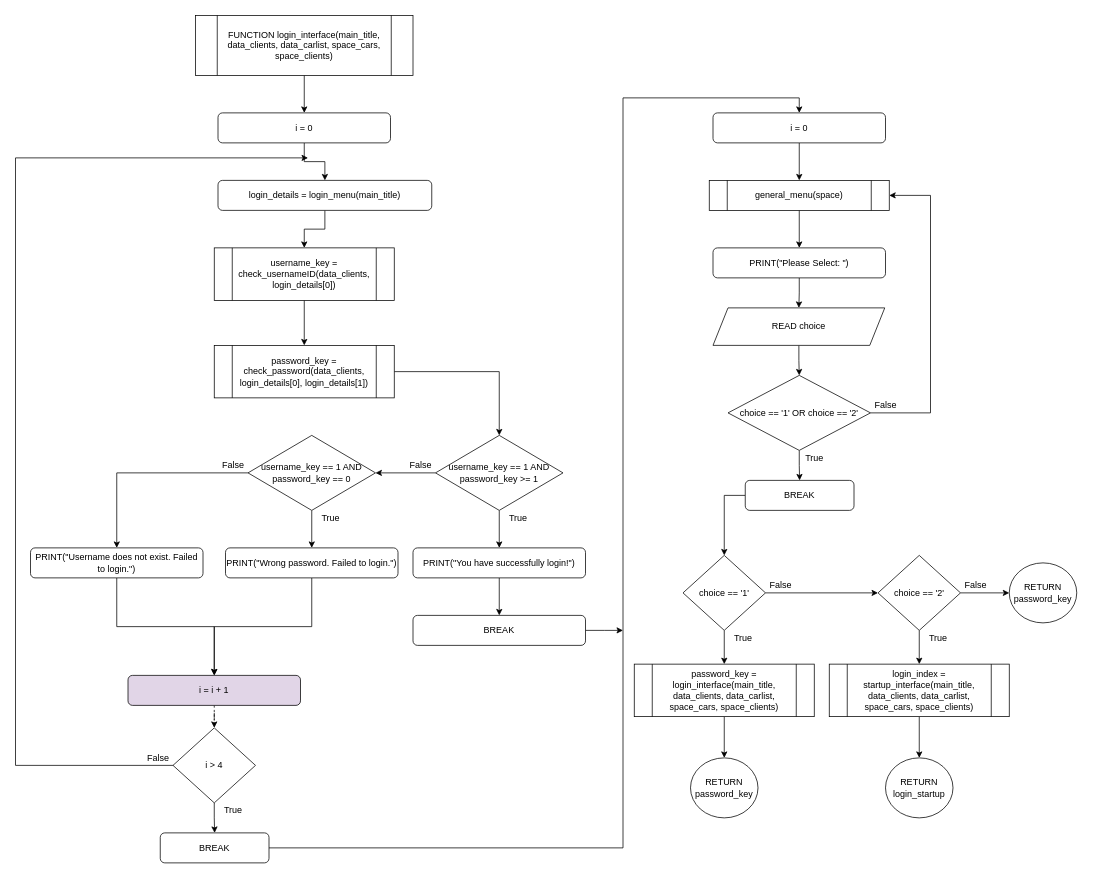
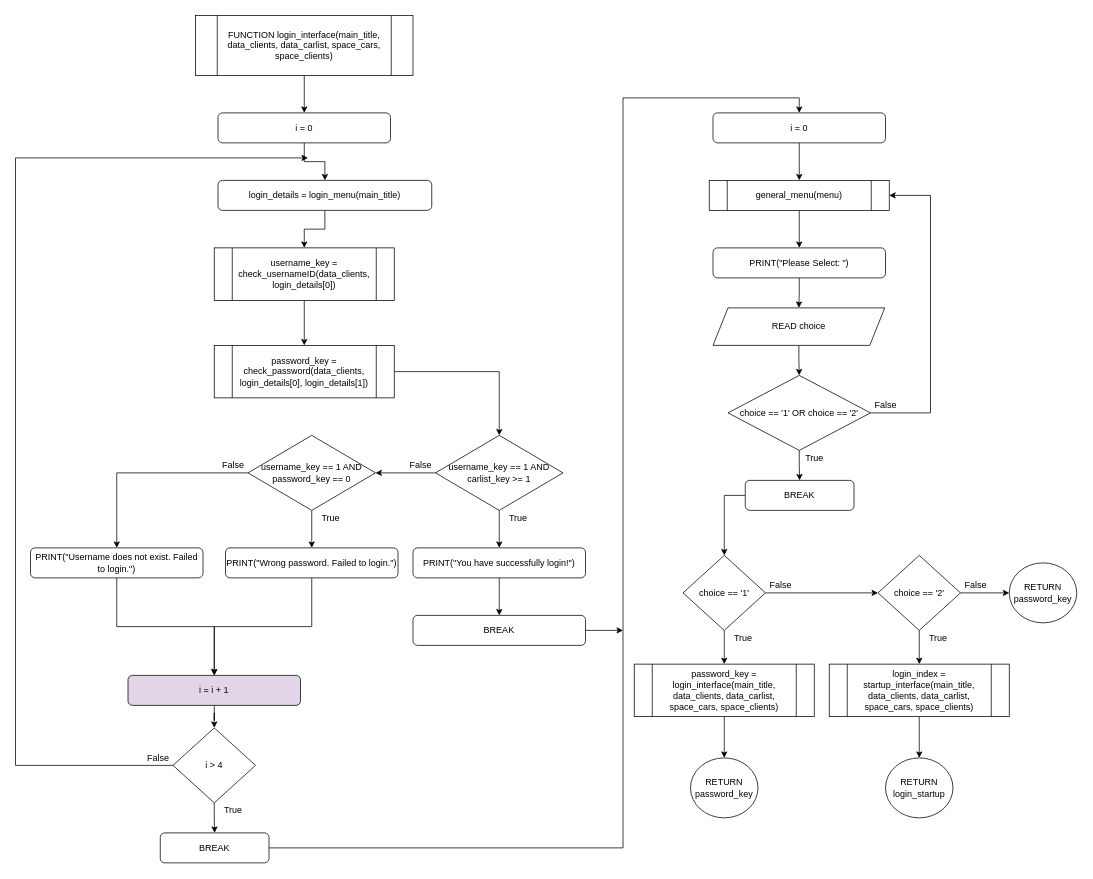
node "general_menu(space)": label "general_menu(space)" -> "general_menu(menu)"
node "username_key == 1 AND password_key >= 1": label "username_key == 1 AND password_key >= 1" -> "username_key == 1 AND carlist_key >= 1"
edge "i = i + 1" -> "i > 4": style dashed -> solid
